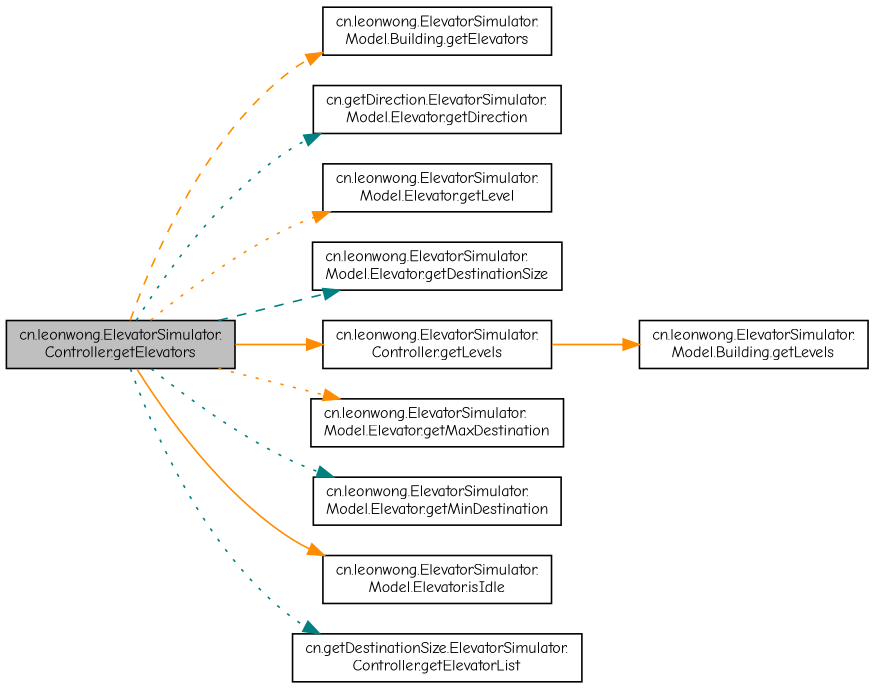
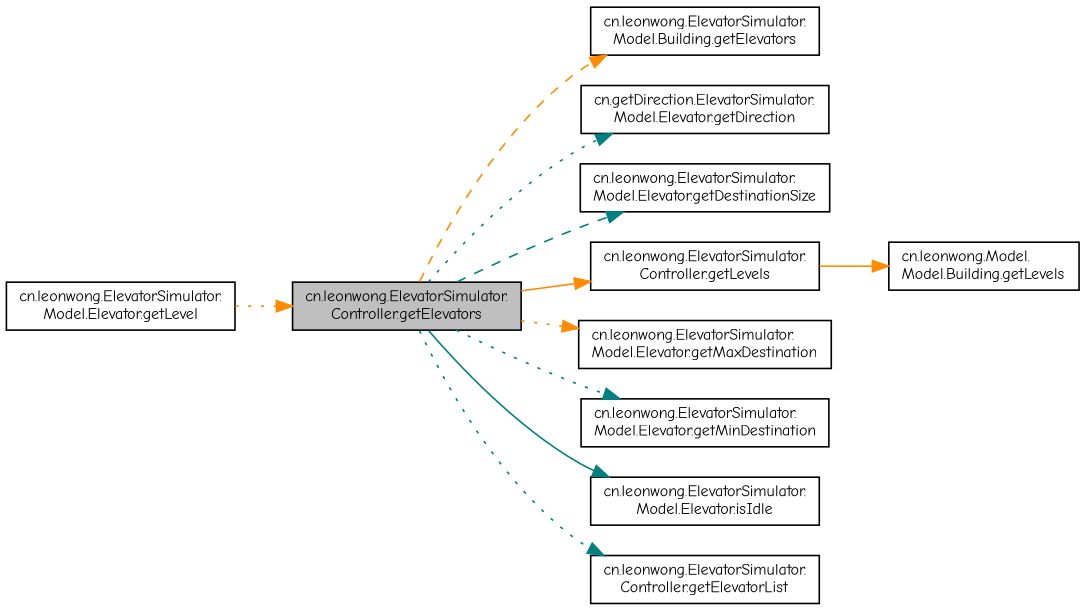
edge "cn.leonwong.ElevatorSimulator. Controller.getElevators" -> "cn.leonwong.ElevatorSimulator. Model.Elevator.getLevel": reversed
node "cn.leonwong.ElevatorSimulator. Model.Building.getLevels": label "cn.leonwong.ElevatorSimulator. Model.Building.getLevels" -> "cn.leonwong.Model. Model.Building.getLevels"
edge "cn.leonwong.ElevatorSimulator. Controller.getElevators" -> "cn.leonwong.ElevatorSimulator. Model.Elevator.isIdle": color darkorange -> teal
node "cn.getDestinationSize.ElevatorSimulator. Controller.getElevatorList": label "cn.getDestinationSize.ElevatorSimulator. Controller.getElevatorList" -> "cn.leonwong.ElevatorSimulator. Controller.getElevatorList"
